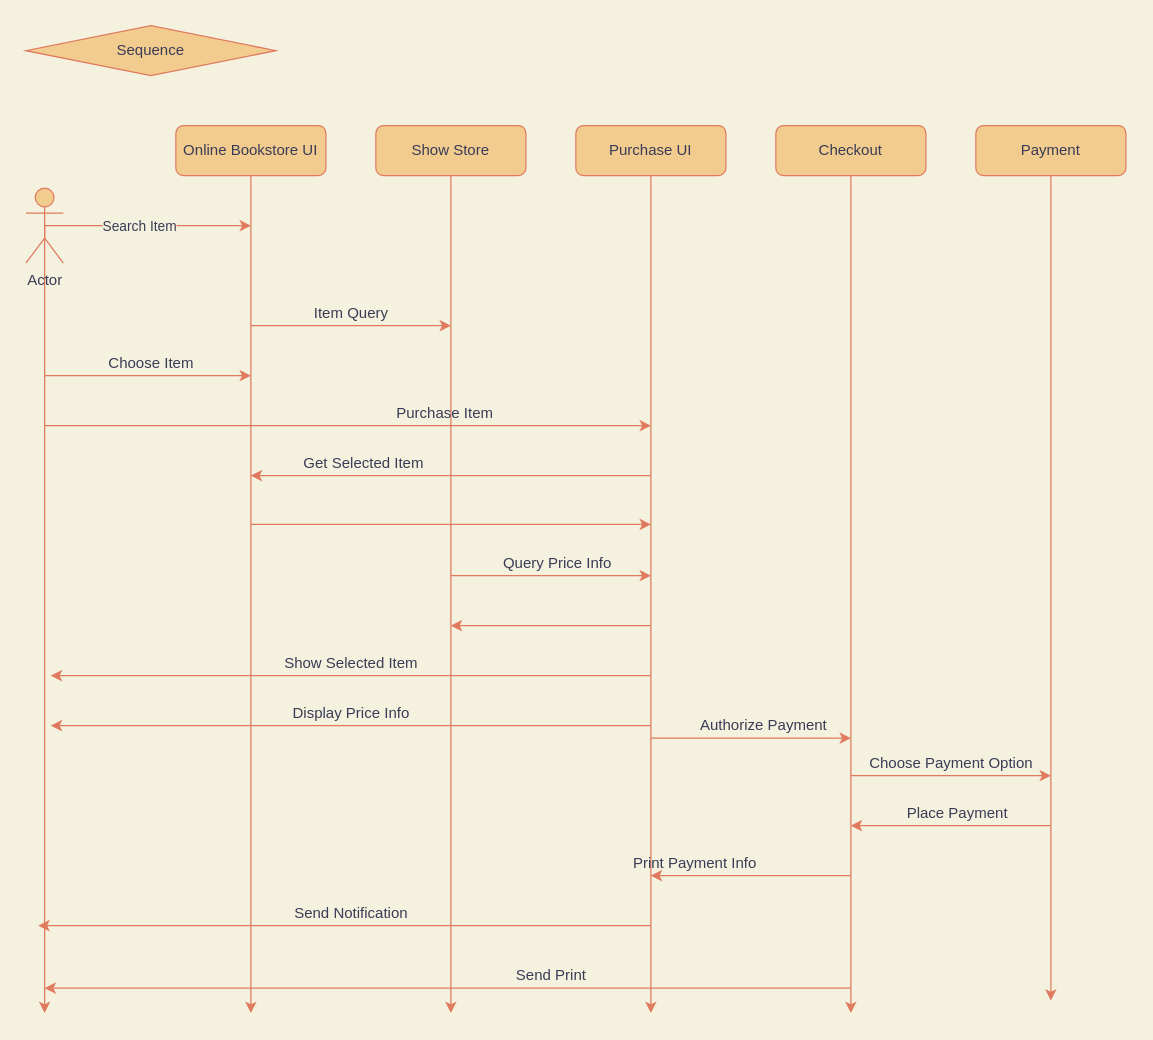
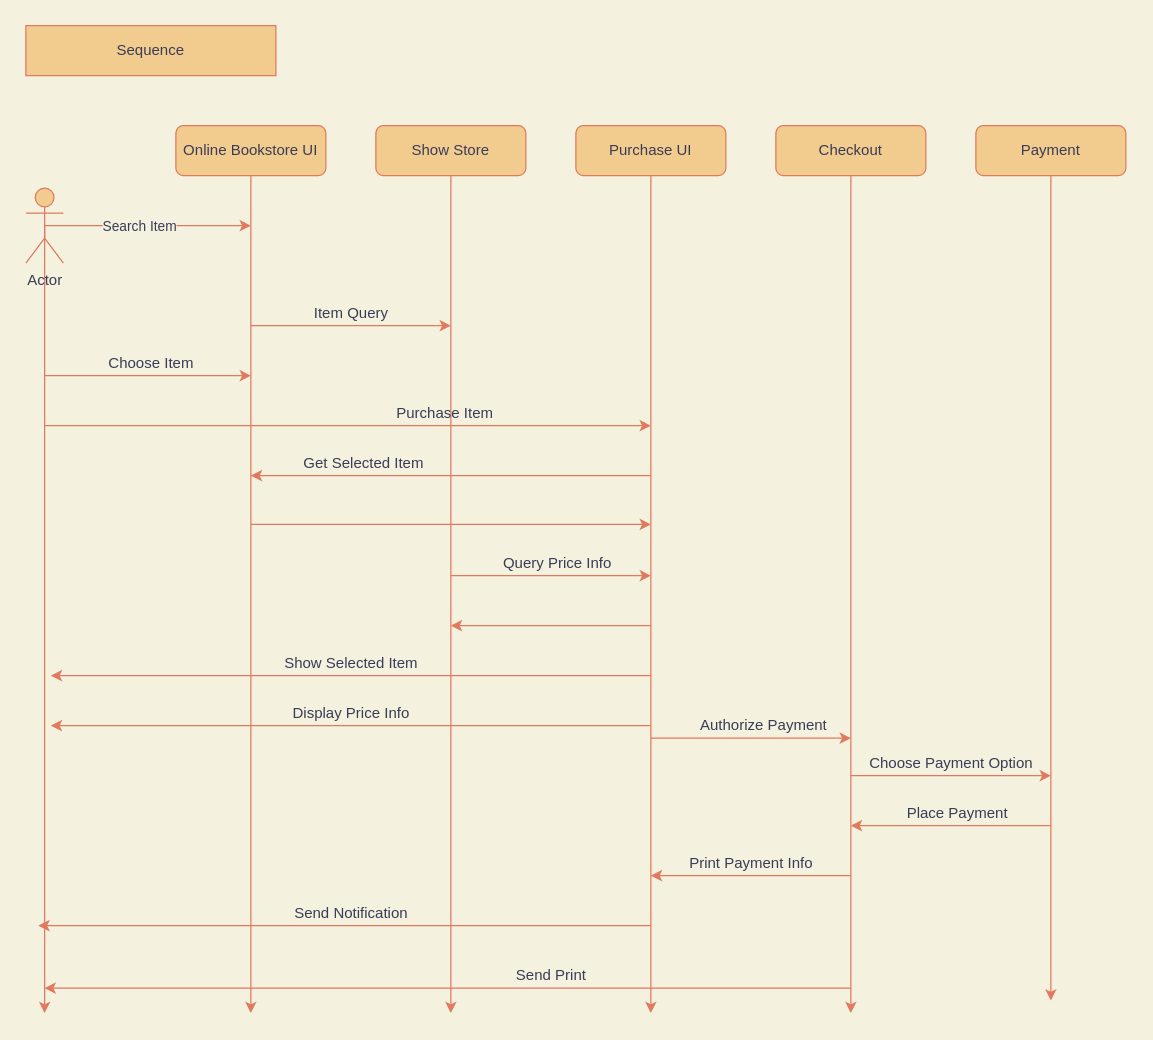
node "Sequence": shape diamond -> rectangle
node "Print Payment Info": moved (694, 863) -> (751, 863)
